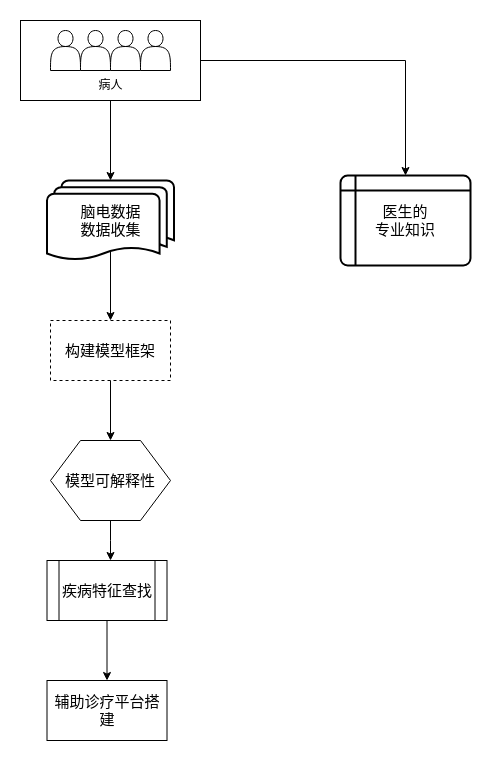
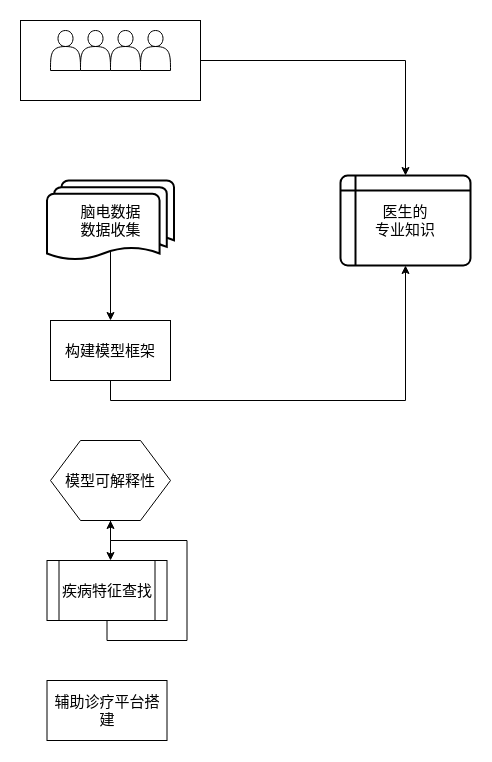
node "病人": removed
edge "病人" -> "脑电数据 数据收集": removed
node "构建模型框架": style dashed -> solid
edge "构建模型框架" -> "模型可解释性": now "构建模型框架" -> "医生的 专业知识"
edge "疾病特征查找" -> "辅助诊疗平台搭建": now "疾病特征查找" -> "模型可解释性"
